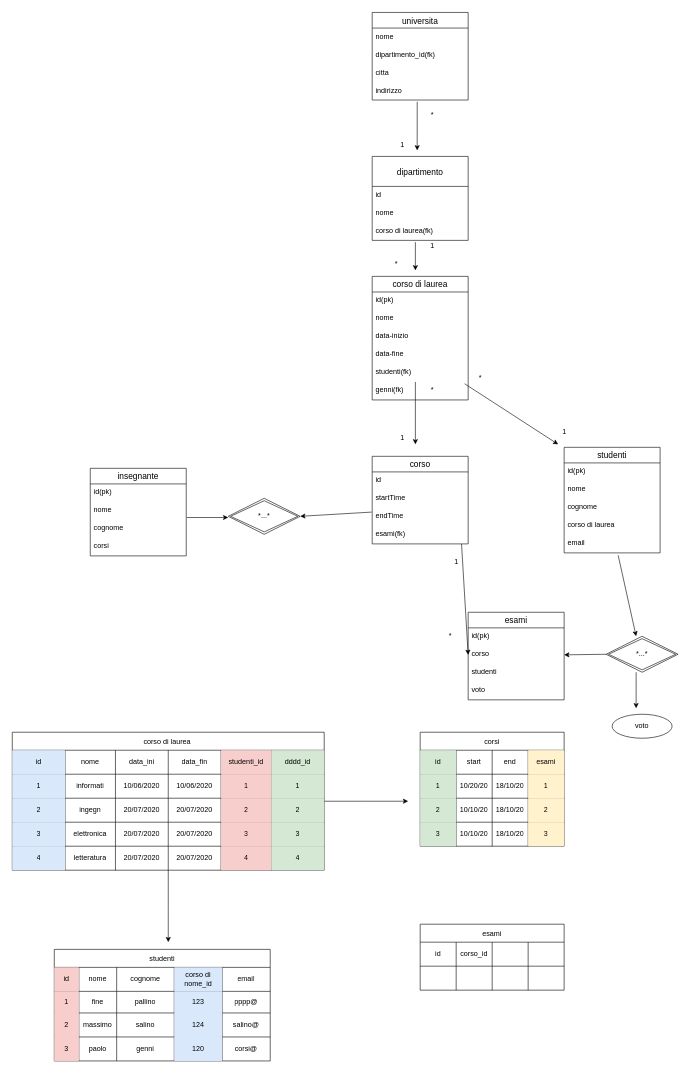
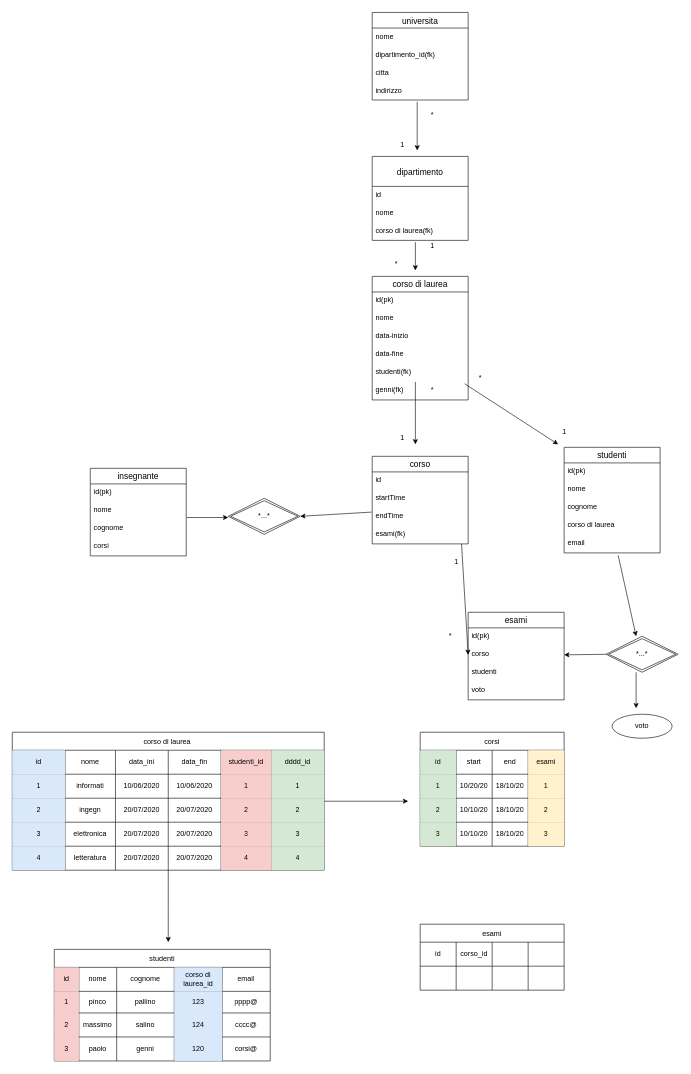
node "corso di nome_id": label "corso di nome_id" -> "corso di laurea_id"
node "fine": label "fine" -> "pinco"
node "salino@": label "salino@" -> "cccc@"
